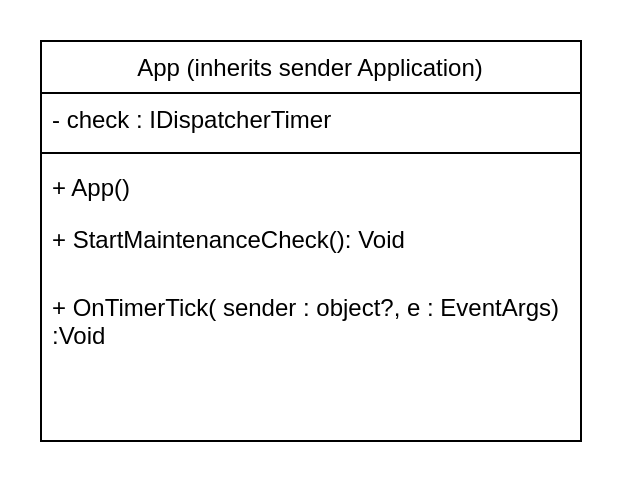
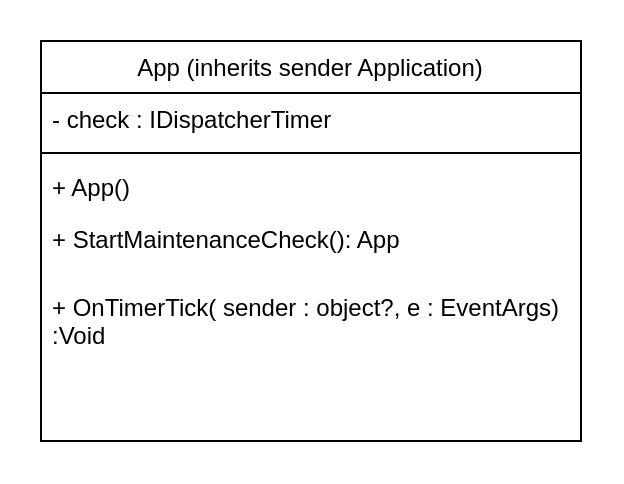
node "+ StartMaintenanceCheck(): Void": label "+ StartMaintenanceCheck(): Void" -> "+ StartMaintenanceCheck(): App"
